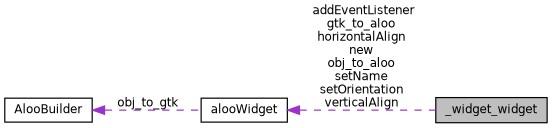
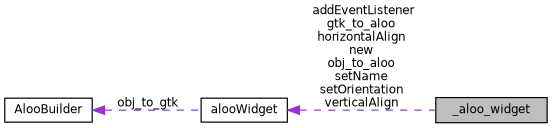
node "_widget_widget": label "_widget_widget" -> "_aloo_widget"
